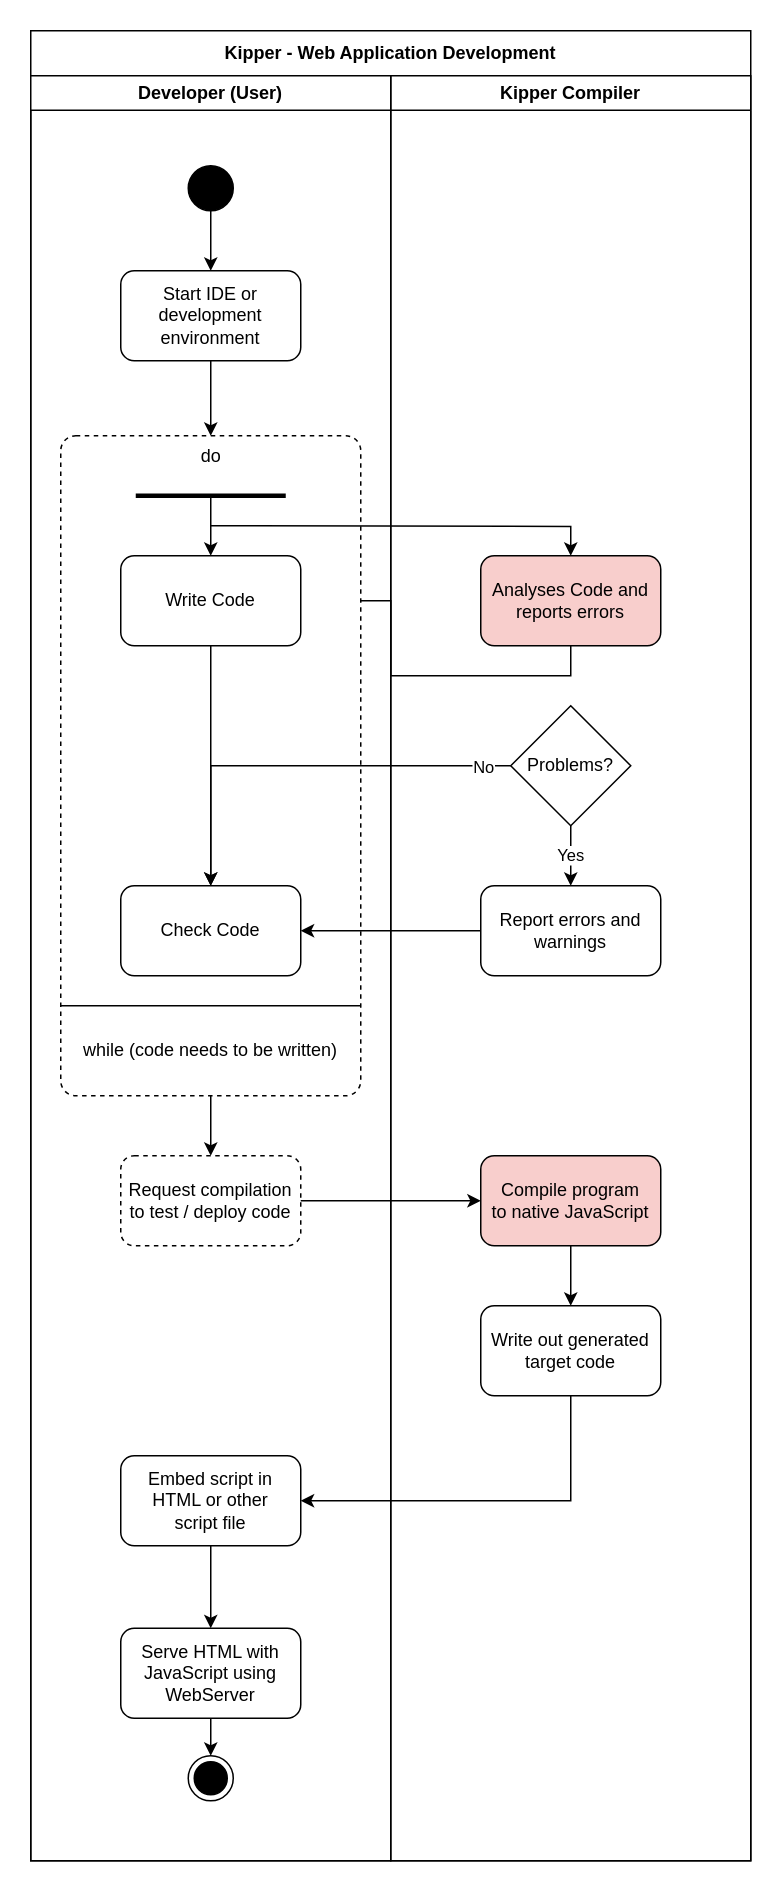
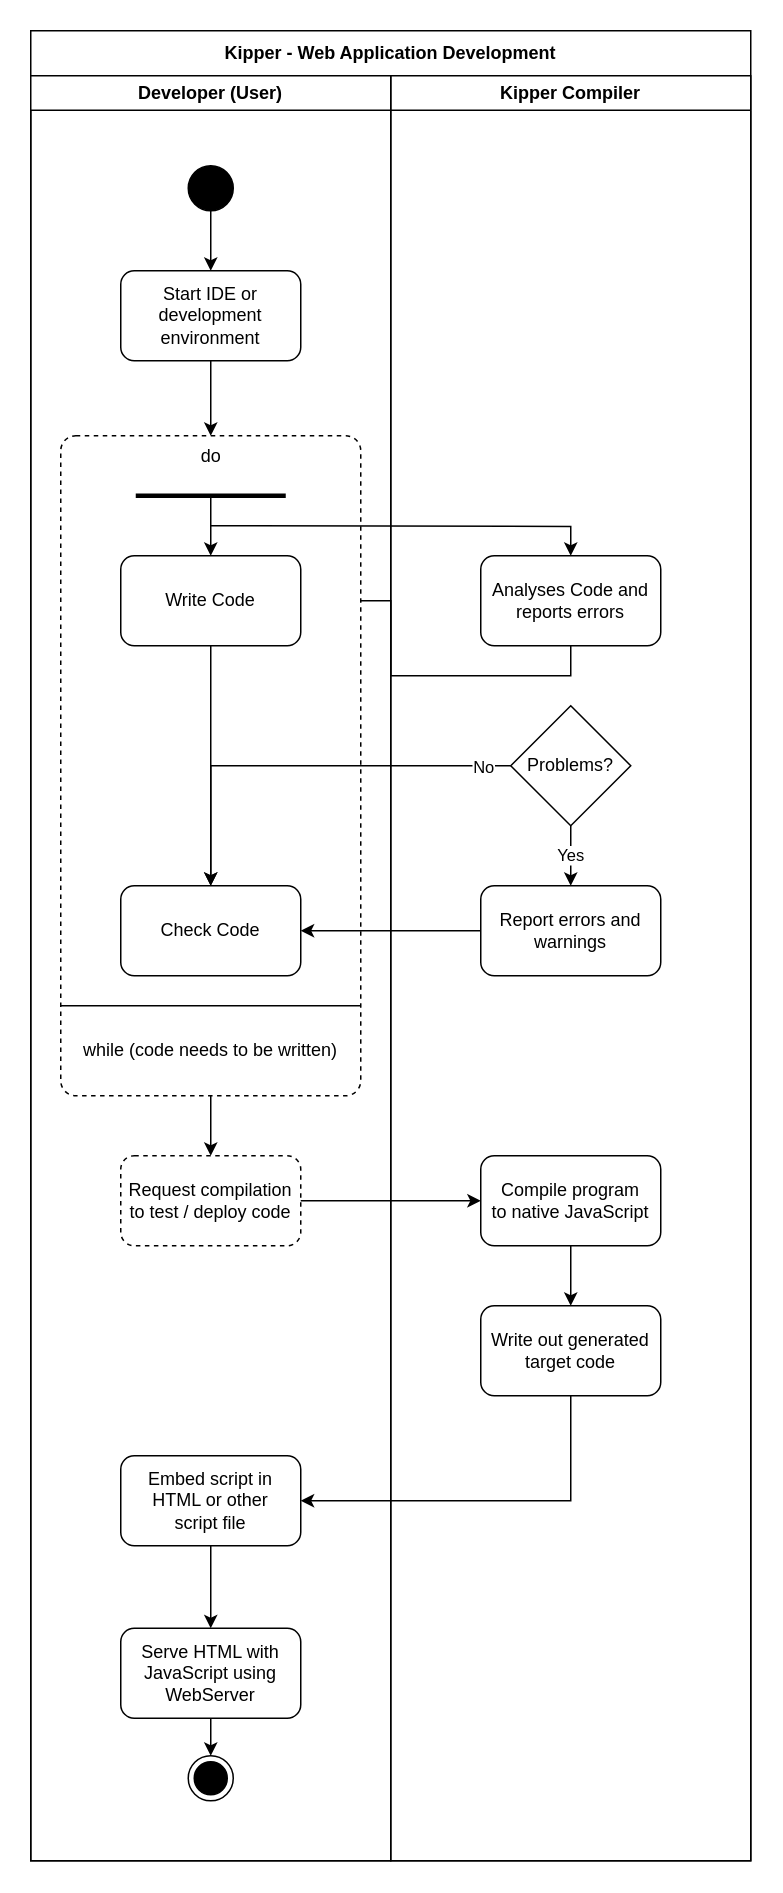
node "Analyses Code and reports errors": fillcolor #f8cecc -> #ffffff
node "Compile programto native JavaScript": fillcolor #f8cecc -> #ffffff
